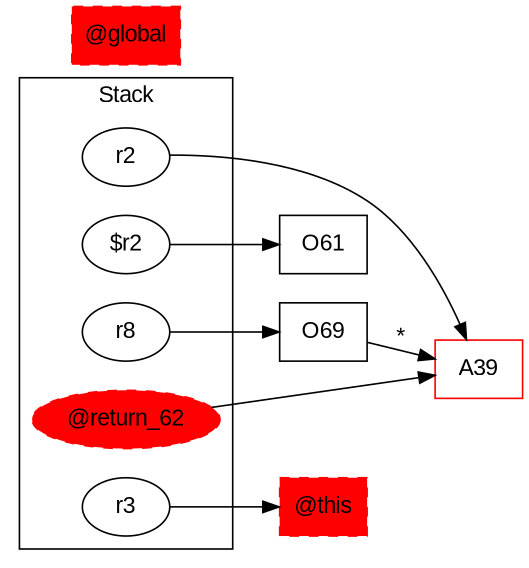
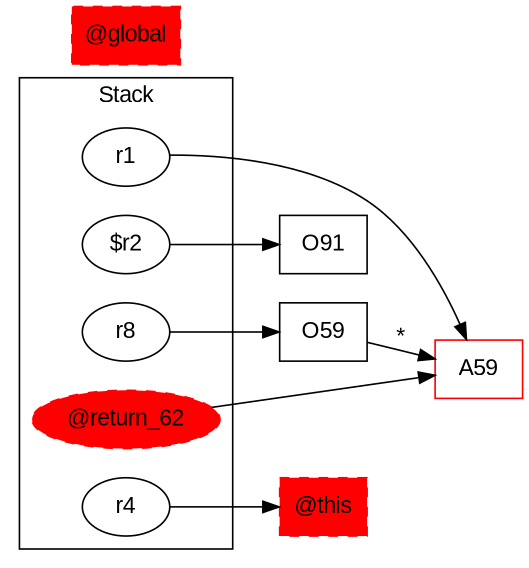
node "r2": label "r2" -> "r1"
node "O61": label "O61" -> "O91"
node "O69": label "O69" -> "O59"
node "A39": label "A39" -> "A59"
node "r3": label "r3" -> "r4"
